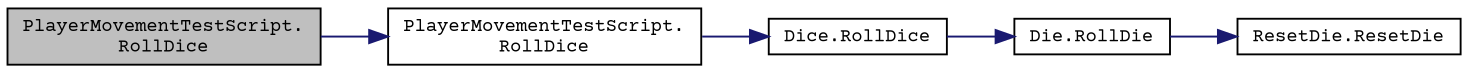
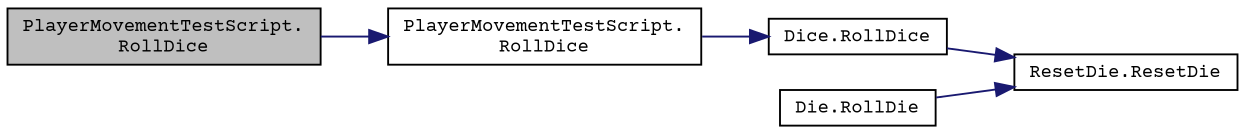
edge "Dice.RollDice" -> "Die.RollDie": now "Dice.RollDice" -> "ResetDie.ResetDie"
